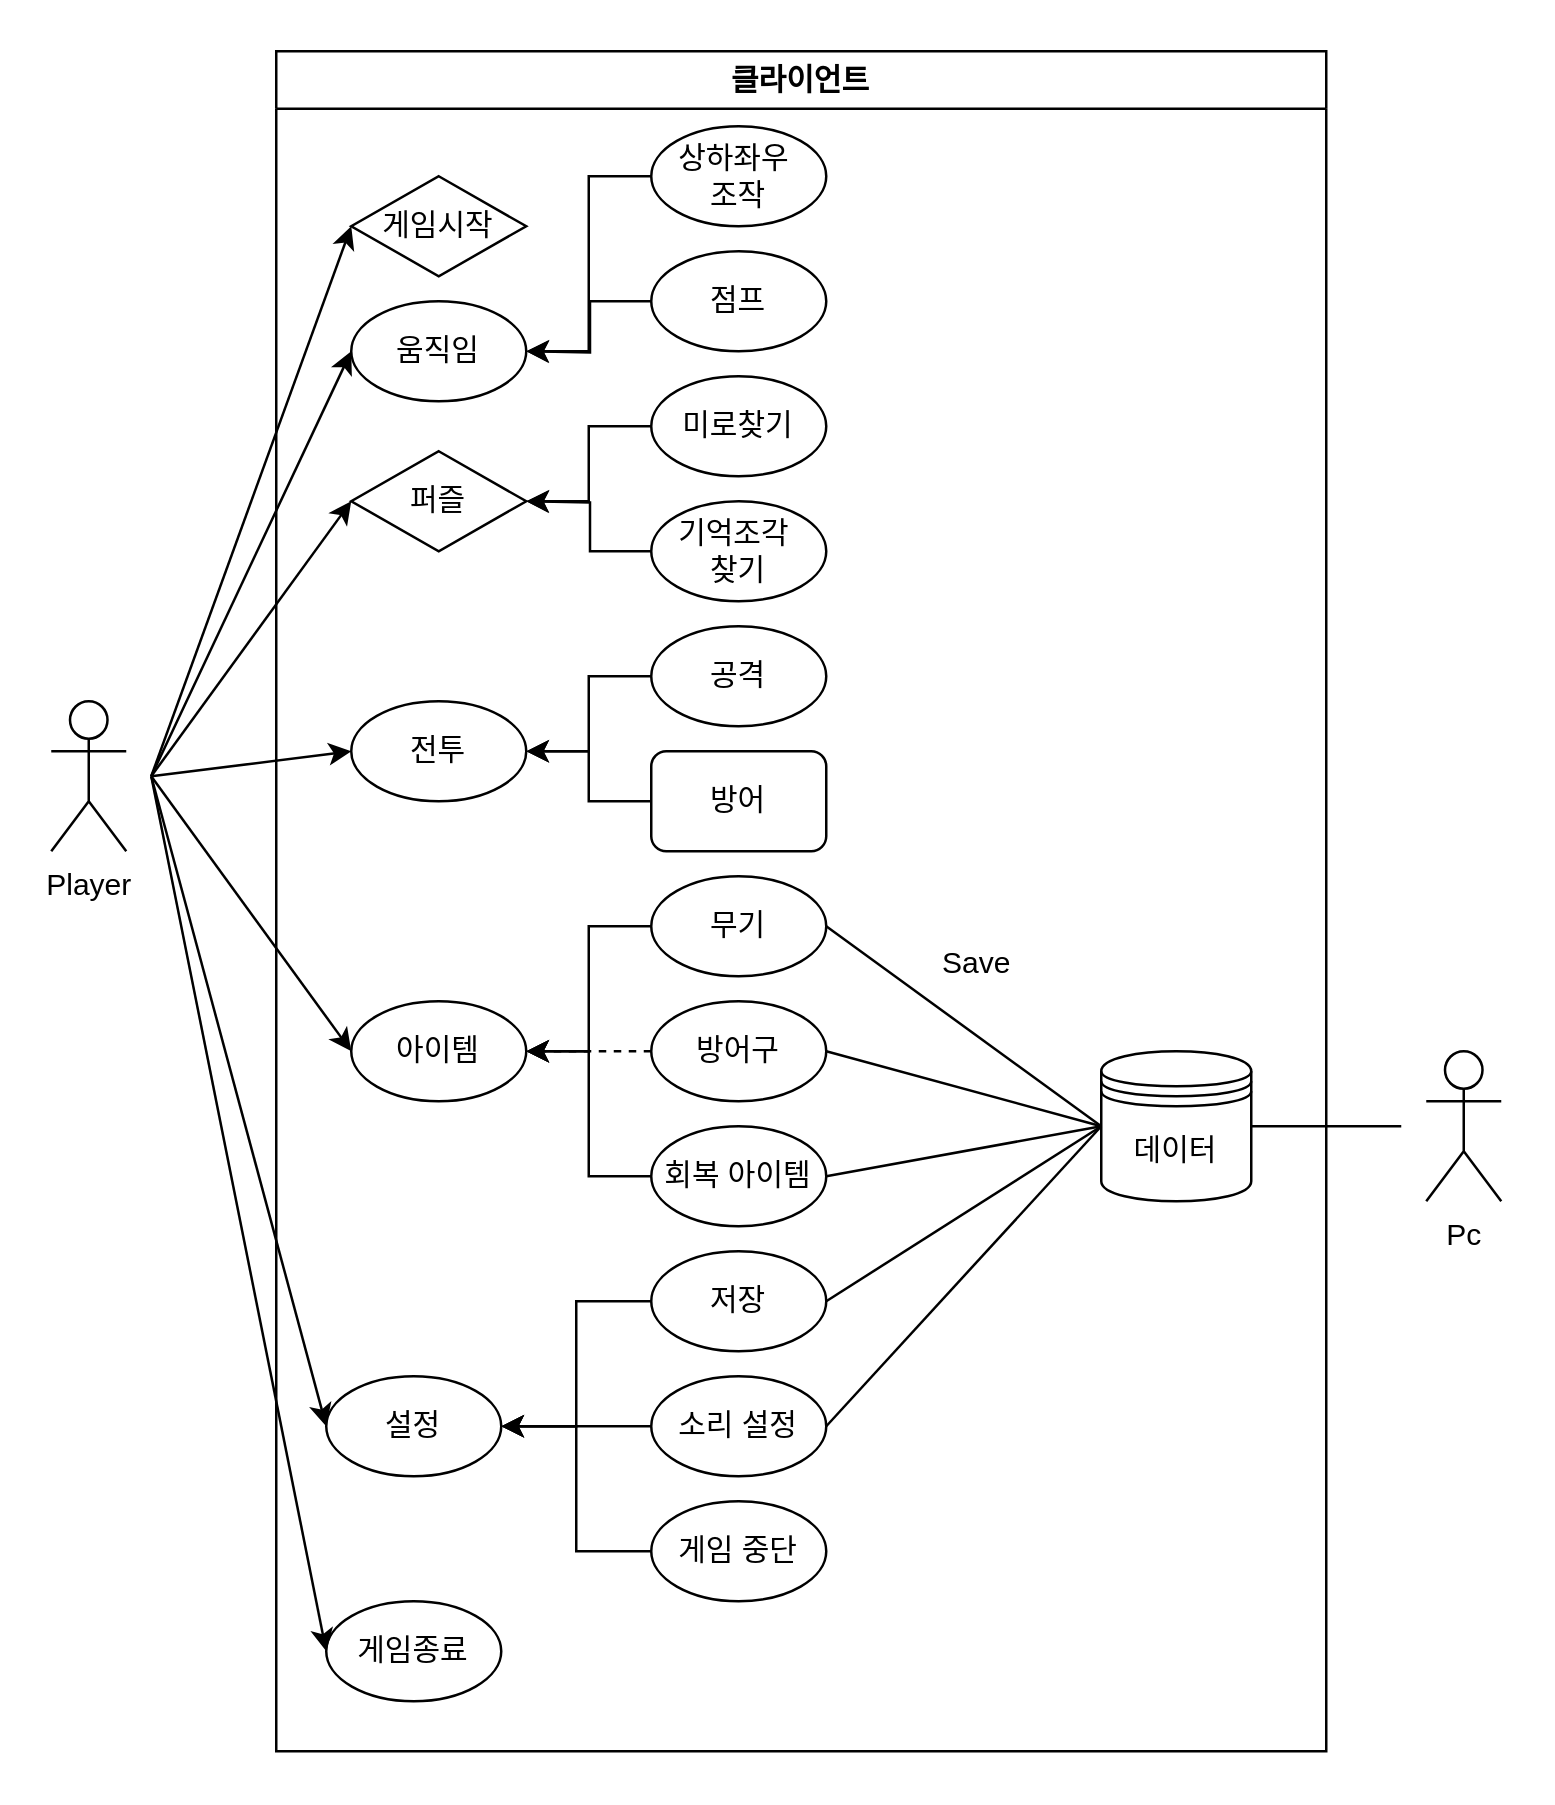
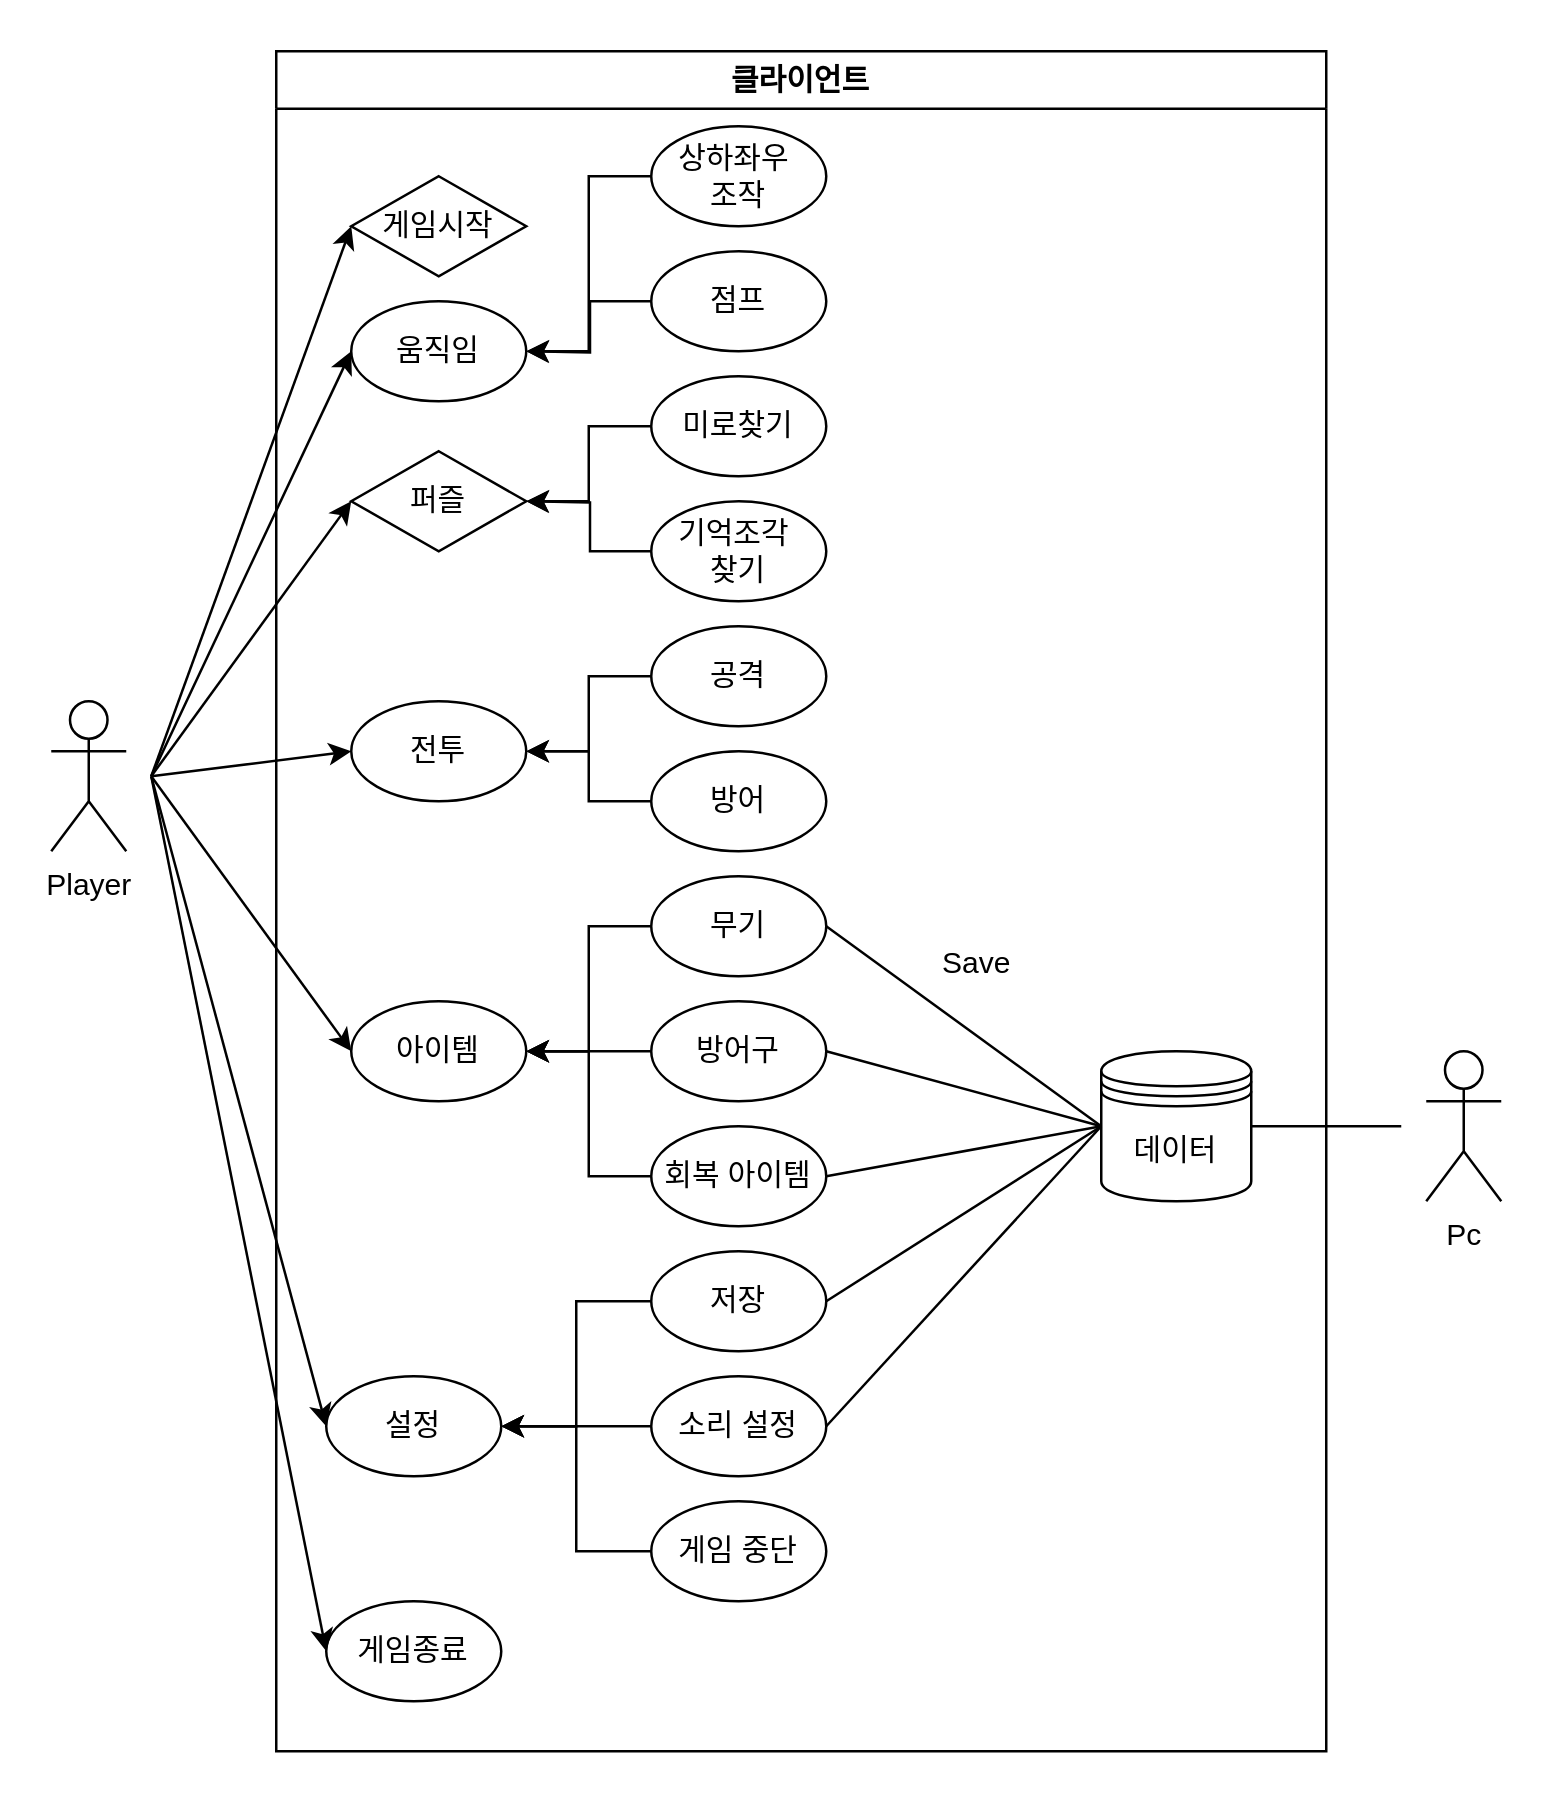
node "방어": shape rounded rectangle -> ellipse
edge "방어구" -> "아이템": style dashed -> solid
